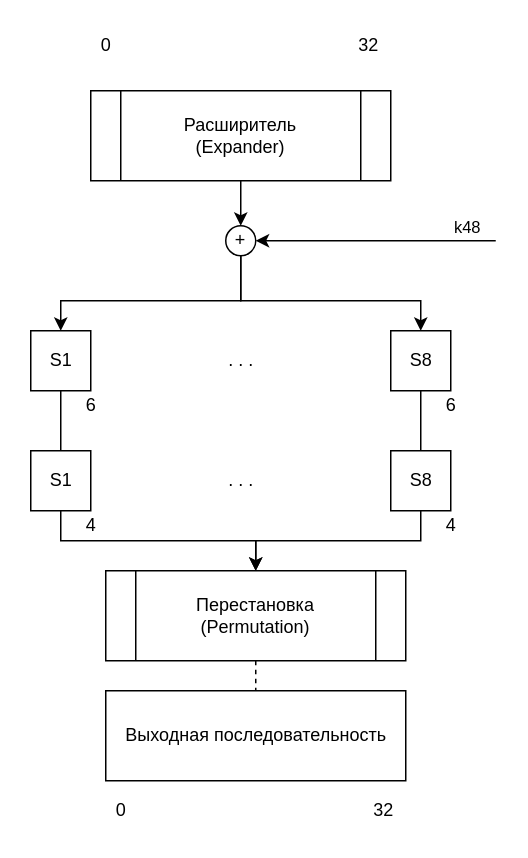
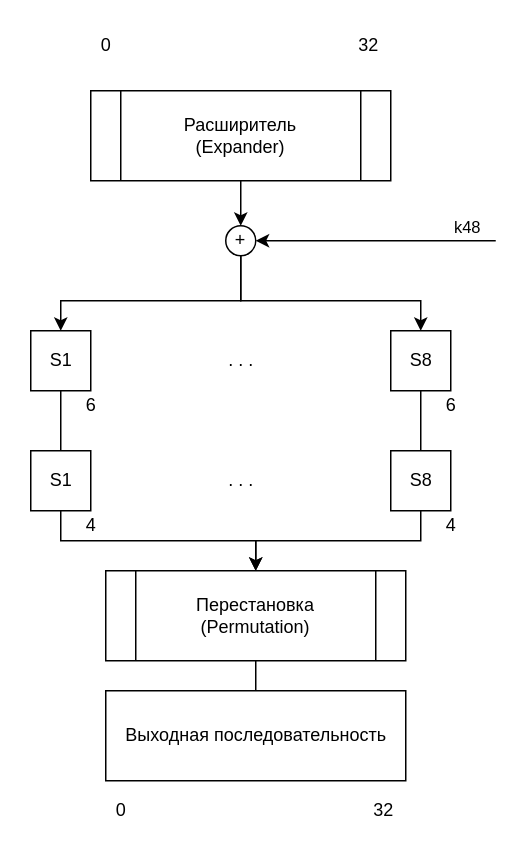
edge "Перестановка (Permutation)" -- "Выходная последовательность": style dashed -> solid
